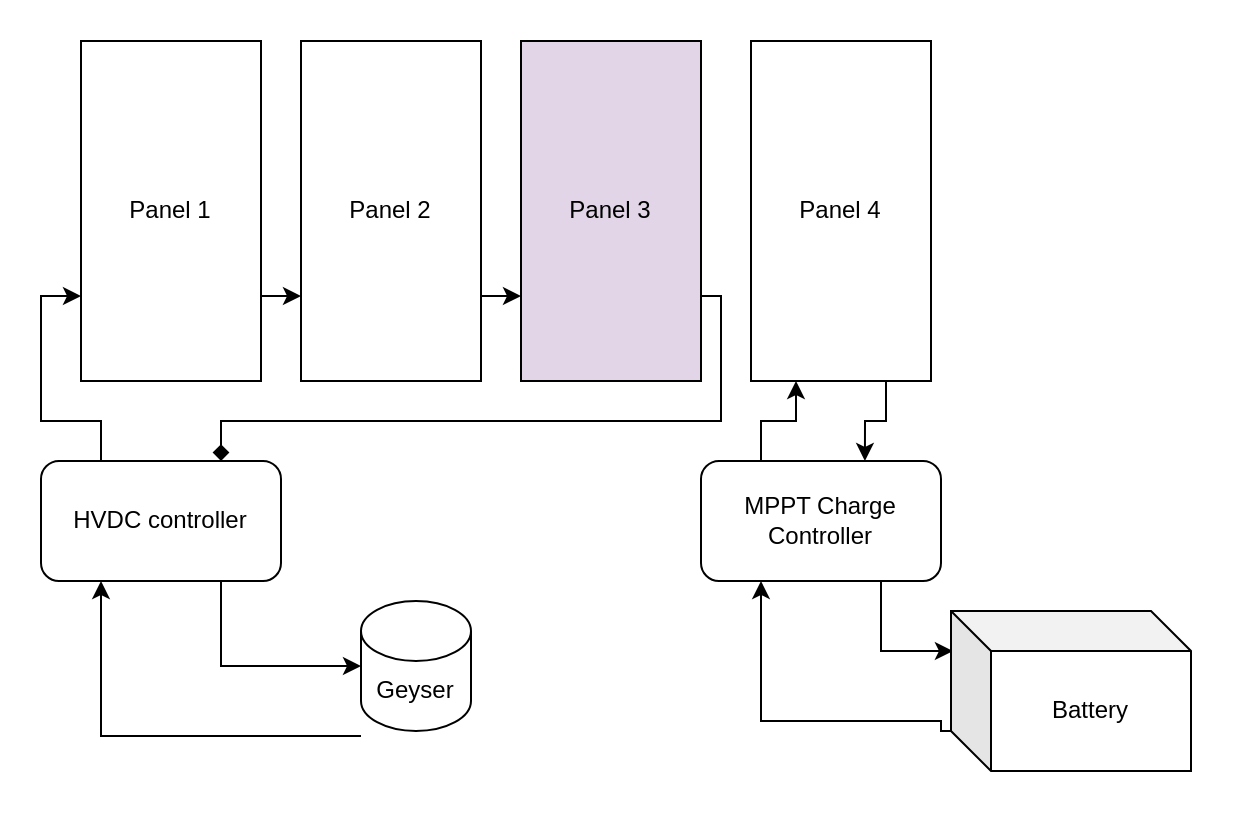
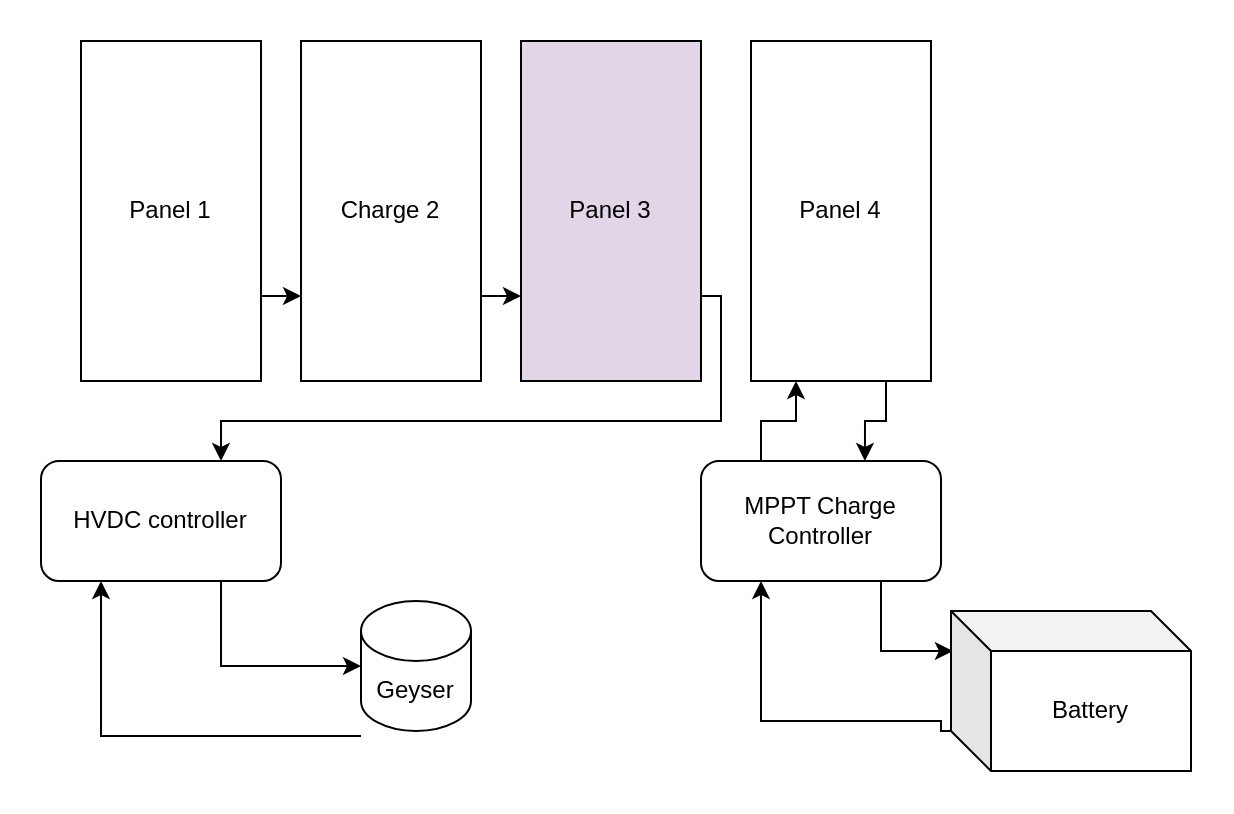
node "Panel 2": label "Panel 2" -> "Charge 2"
edge "HVDC controller" -> "Panel 1": removed
edge "Panel 3" -> "HVDC controller": arrowhead diamond -> classic
